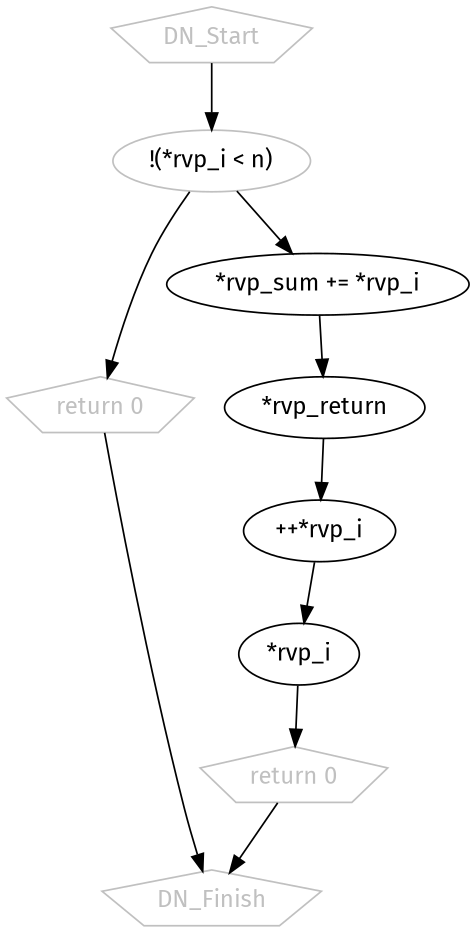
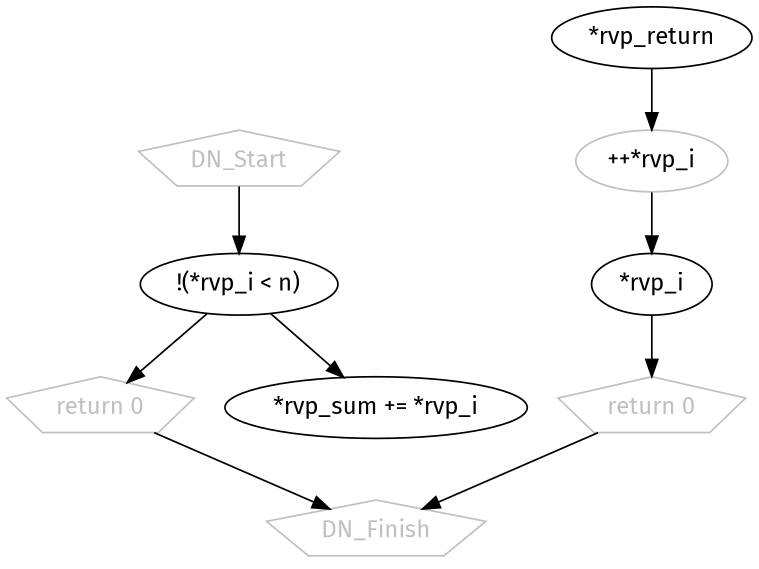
node "!(*rvp_i < n)": color grey -> black
edge "*rvp_sum += *rvp_i" -> "*rvp_return": removed
node "++*rvp_i": color black -> grey
